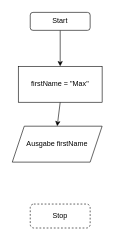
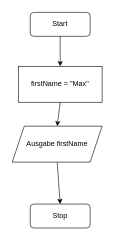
node "Start": size 60x18 -> 60x24
edge "Ausgabe firstName" -> "Stop": added
node "Stop": style dashed -> solid
